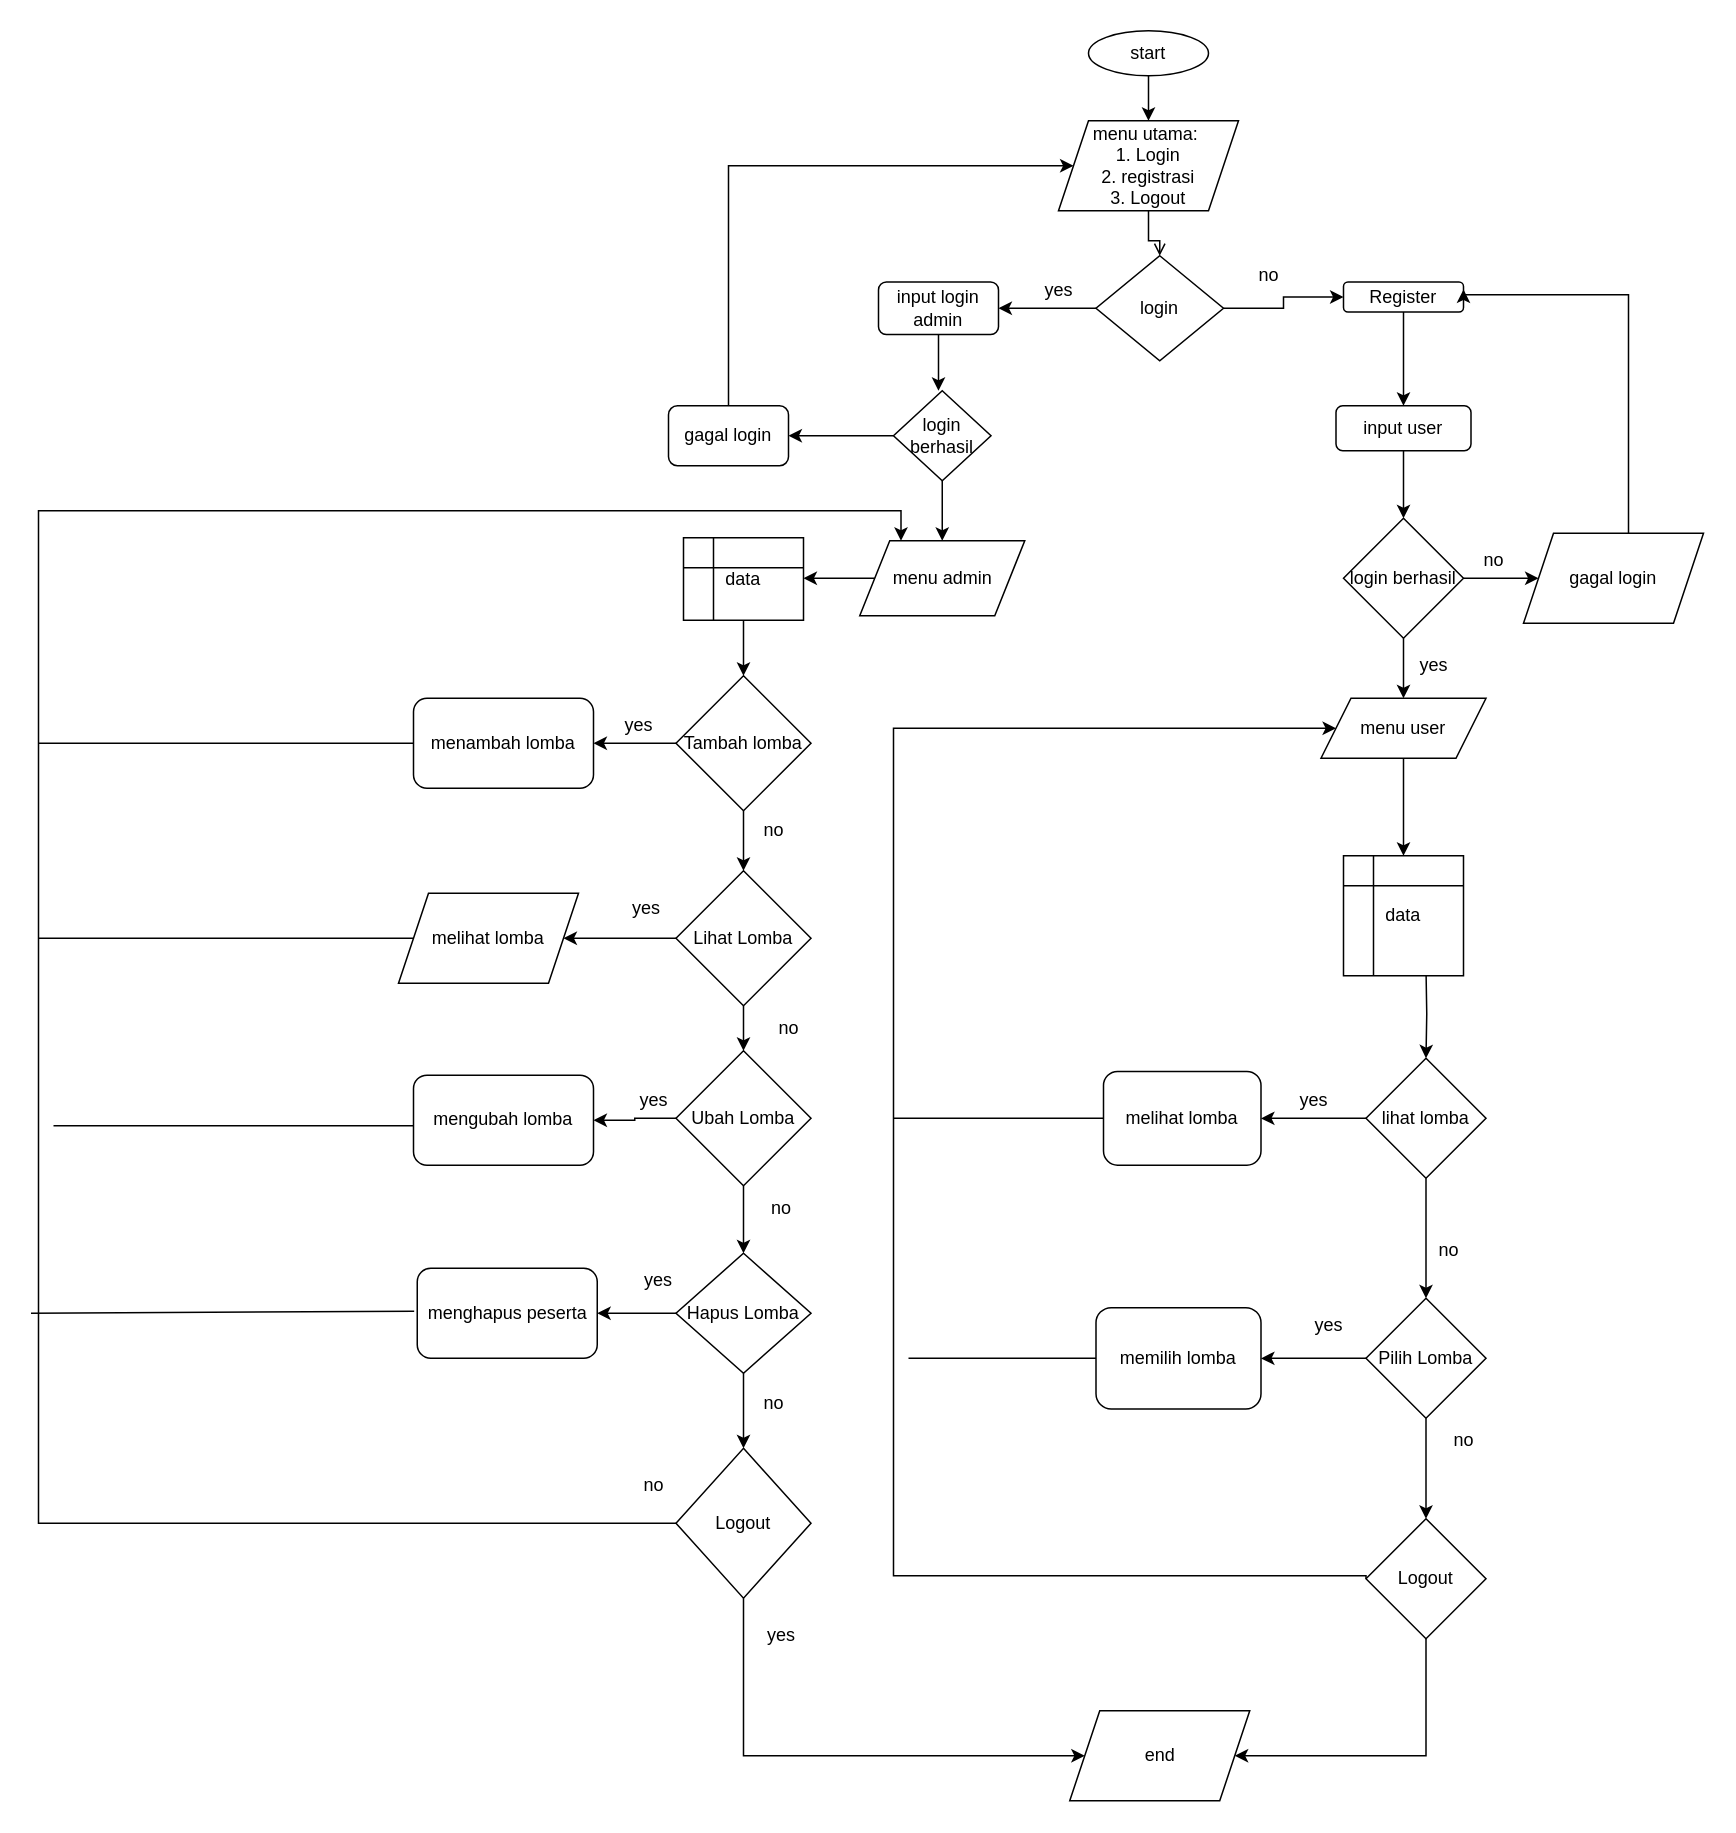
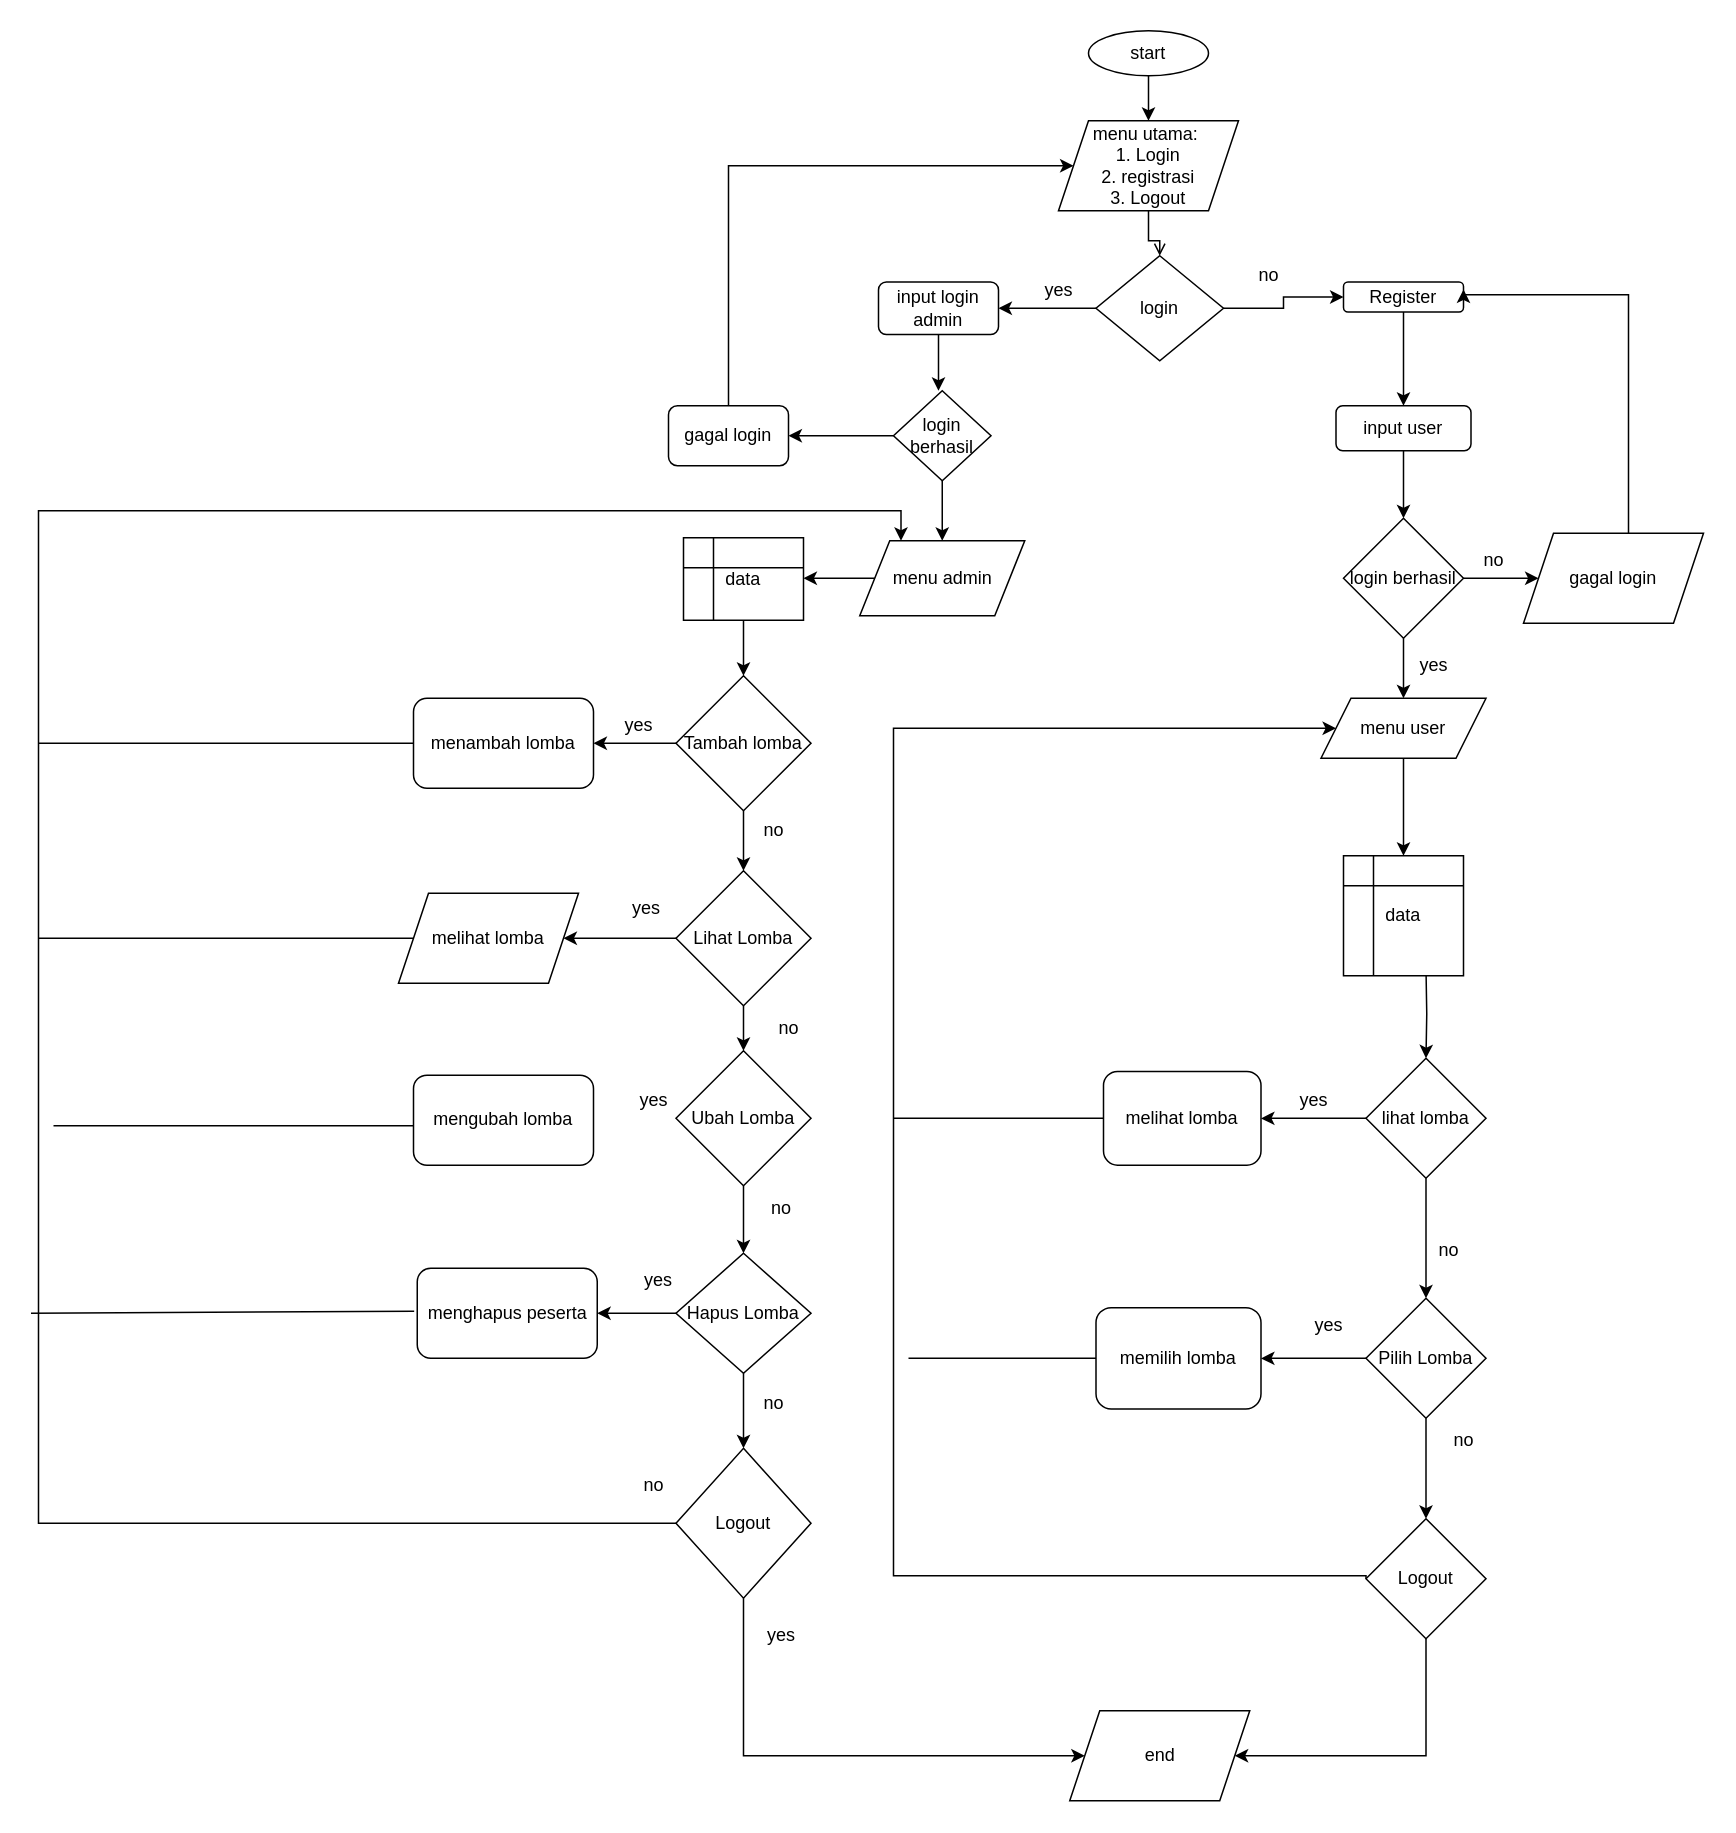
edge "Ubah Lomba" -> "mengubah lomba": removed
